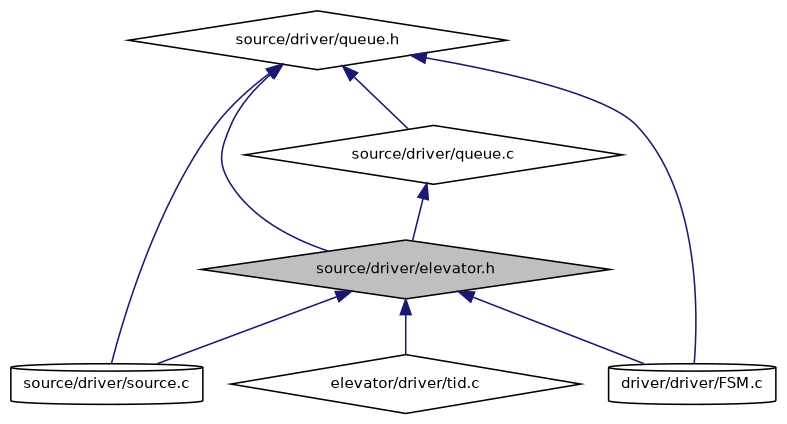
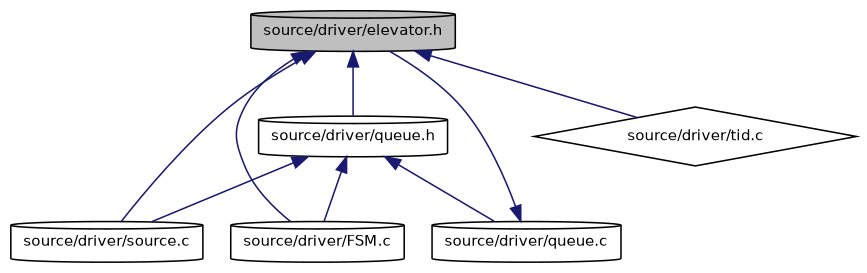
node "source/driver/queue.h": shape diamond -> cylinder
node "source/driver/queue.c": shape diamond -> cylinder
edge "source/driver/elevator.h" -> "source/driver/queue.h": reversed
node "source/driver/elevator.h": shape diamond -> cylinder
node "elevator/driver/tid.c": label "elevator/driver/tid.c" -> "source/driver/tid.c"
node "driver/driver/FSM.c": label "driver/driver/FSM.c" -> "source/driver/FSM.c"
